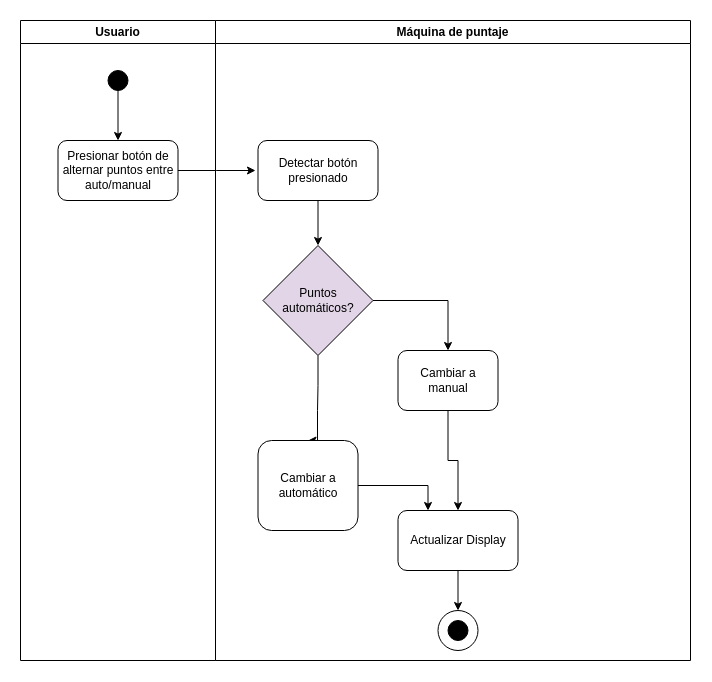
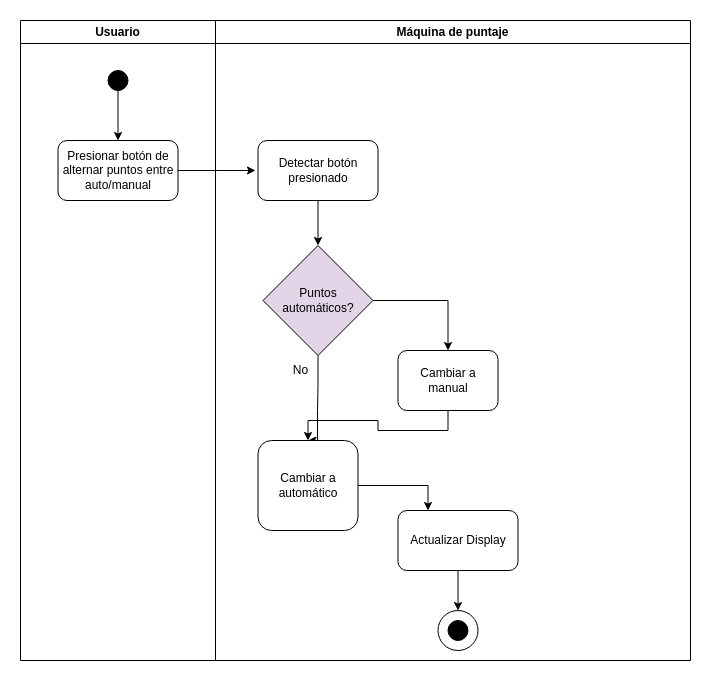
node "No": added
edge "Cambiar a manual" -> "Actualizar Display": now "Cambiar a manual" -> "Cambiar a automático"
